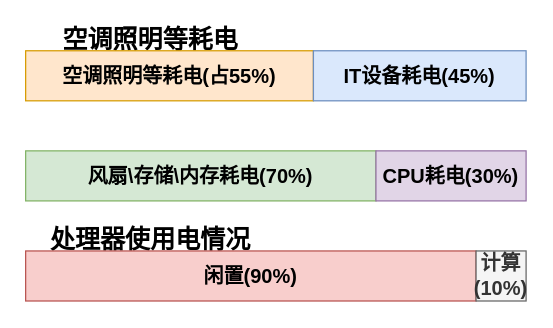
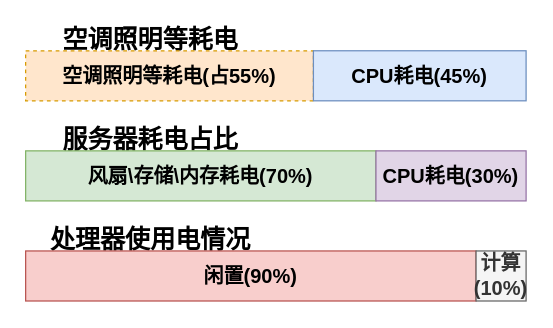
node "空调照明等耗电(占55%)": style solid -> dashed
node "IT设备耗电(45%)": label "IT设备耗电(45%)" -> "CPU耗电(45%)"
node "服务器耗电占比": added
